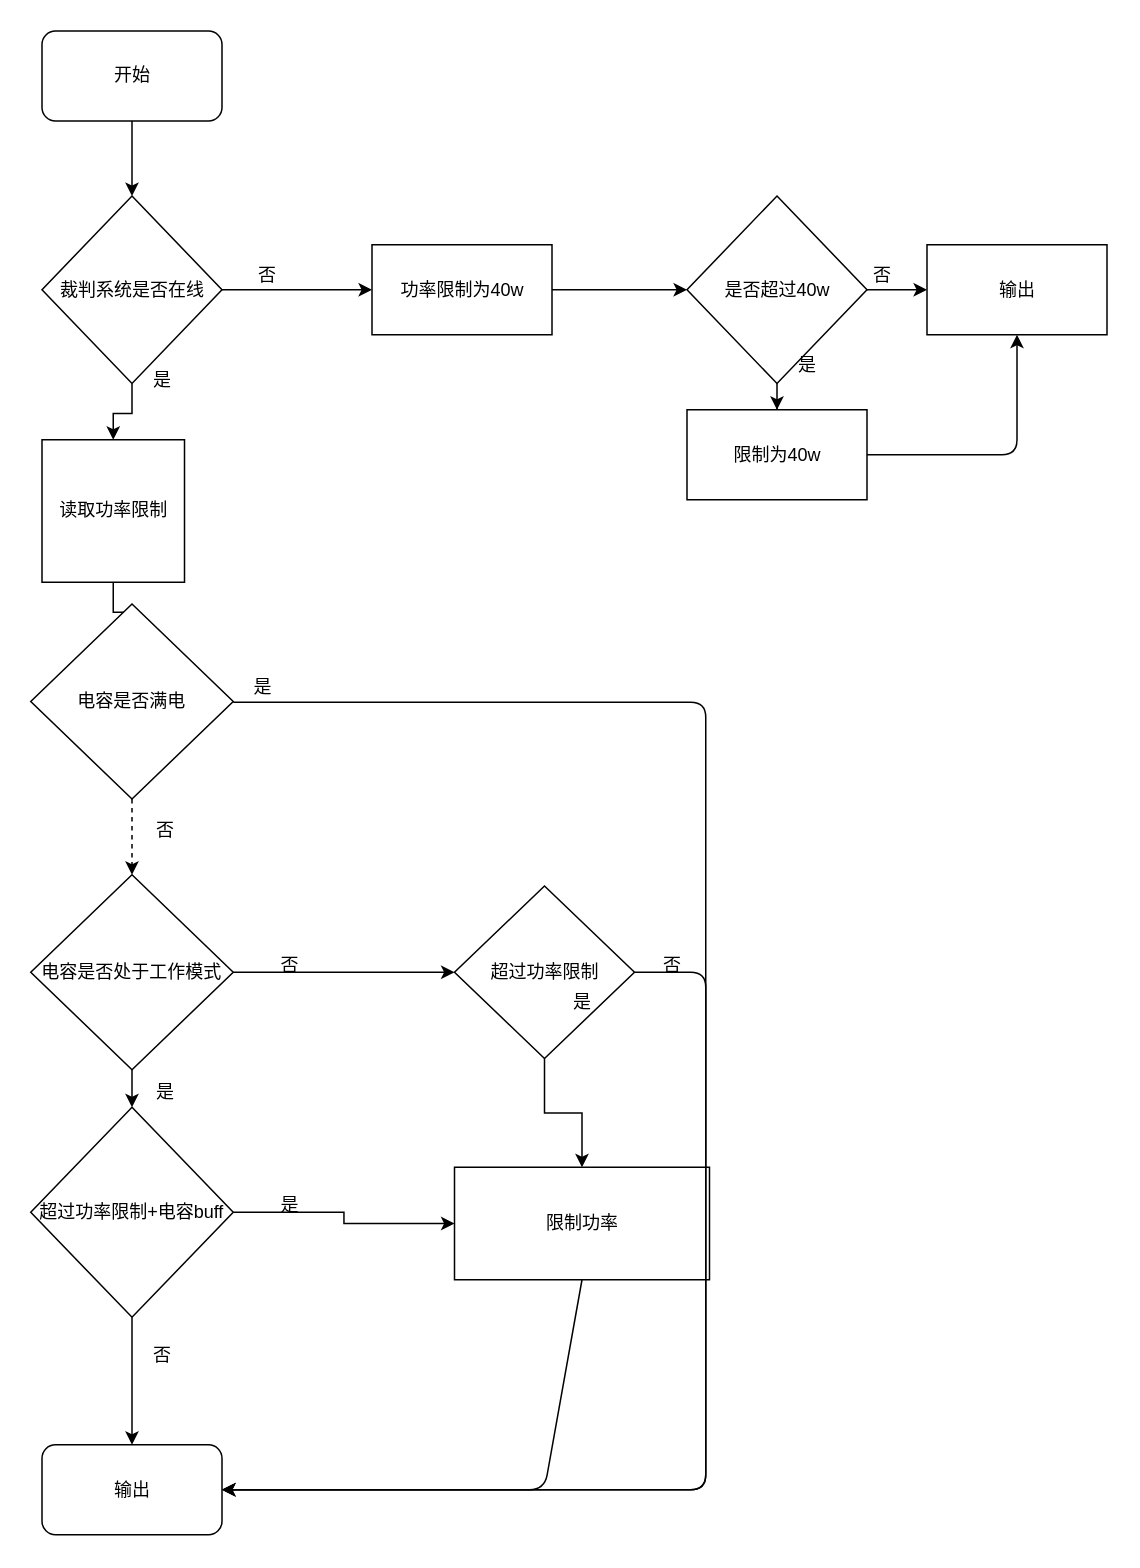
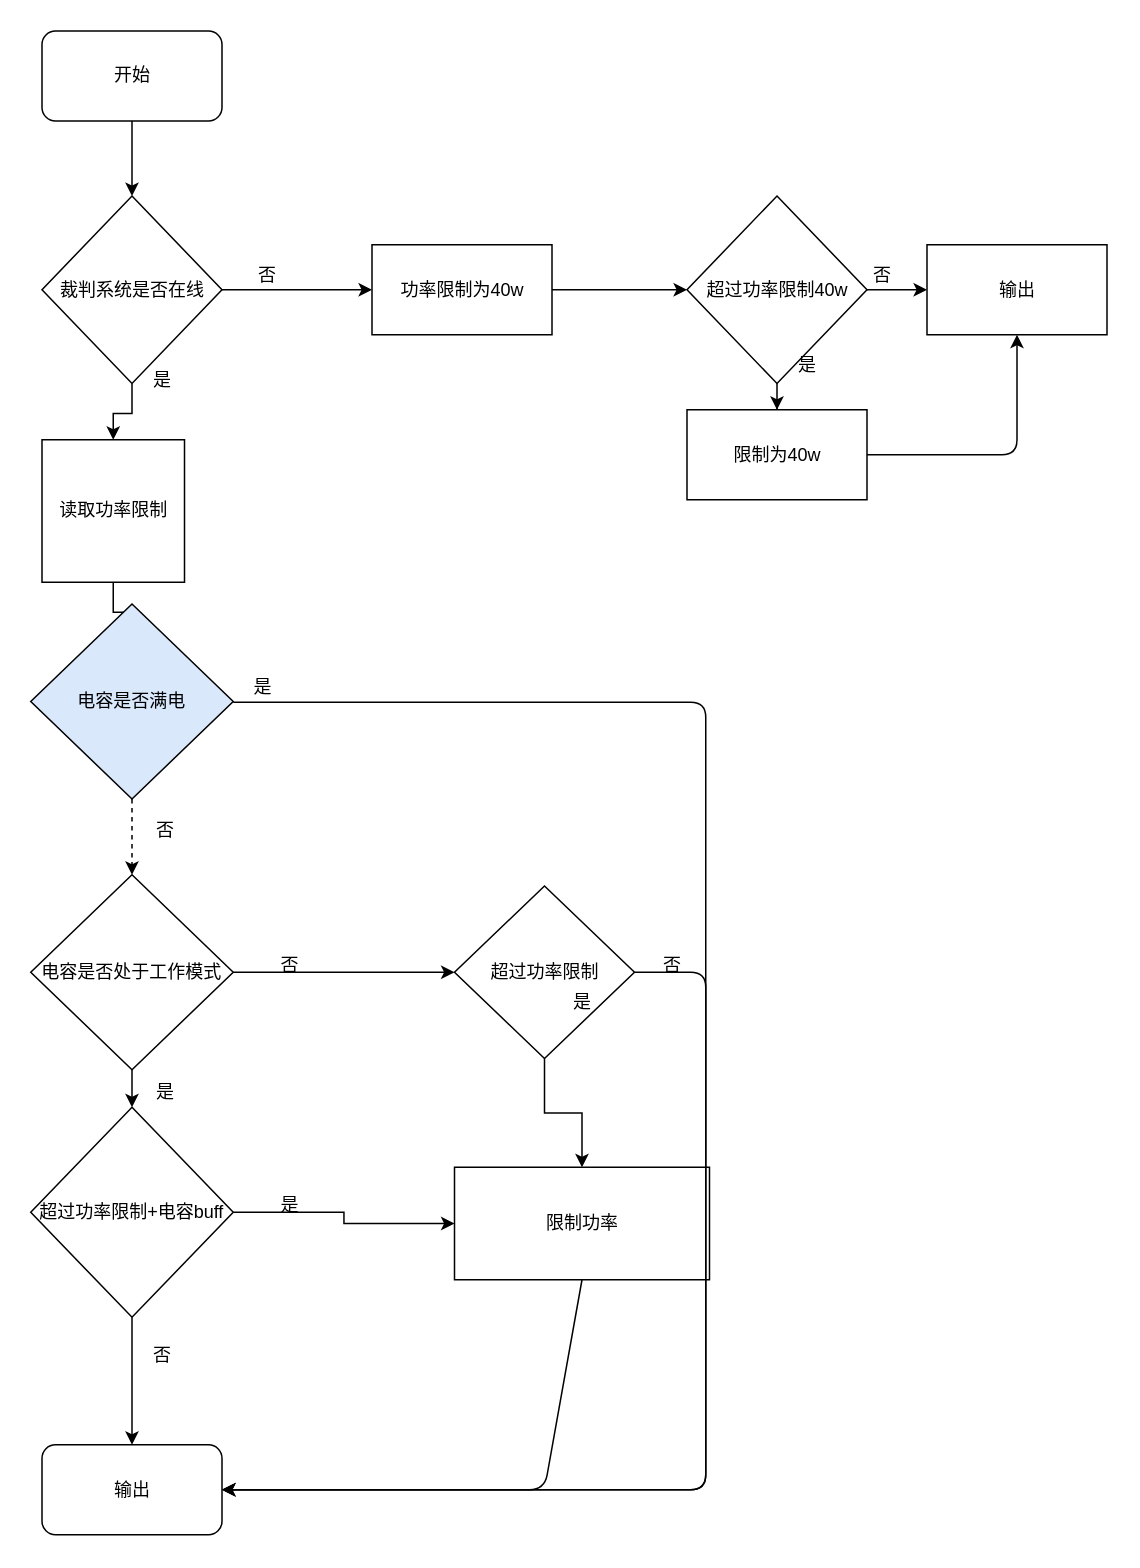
node "是否超过40w": label "是否超过40w" -> "超过功率限制40w"
node "电容是否满电": fillcolor #ffffff -> #dae8fc
